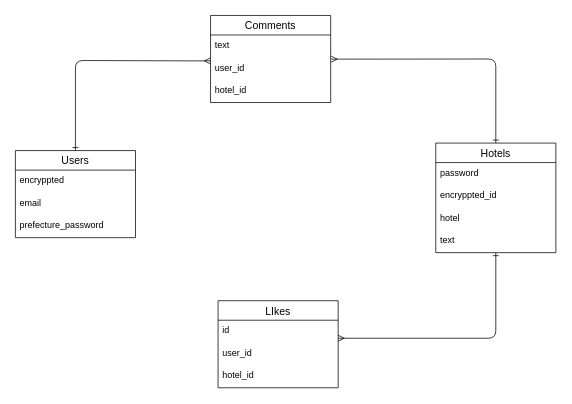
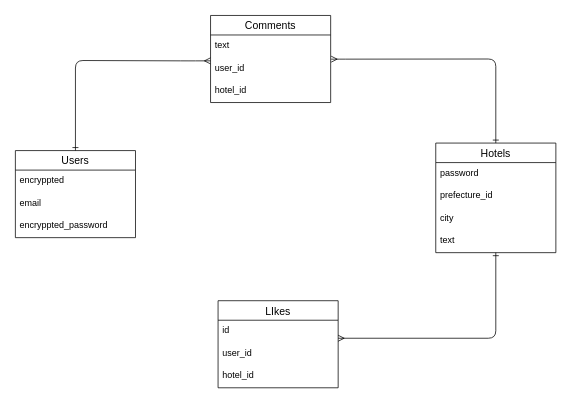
node "encryppted_id": label "encryppted_id" -> "prefecture_id"
node "hotel": label "hotel" -> "city"
node "prefecture_password": label "prefecture_password" -> "encryppted_password"
